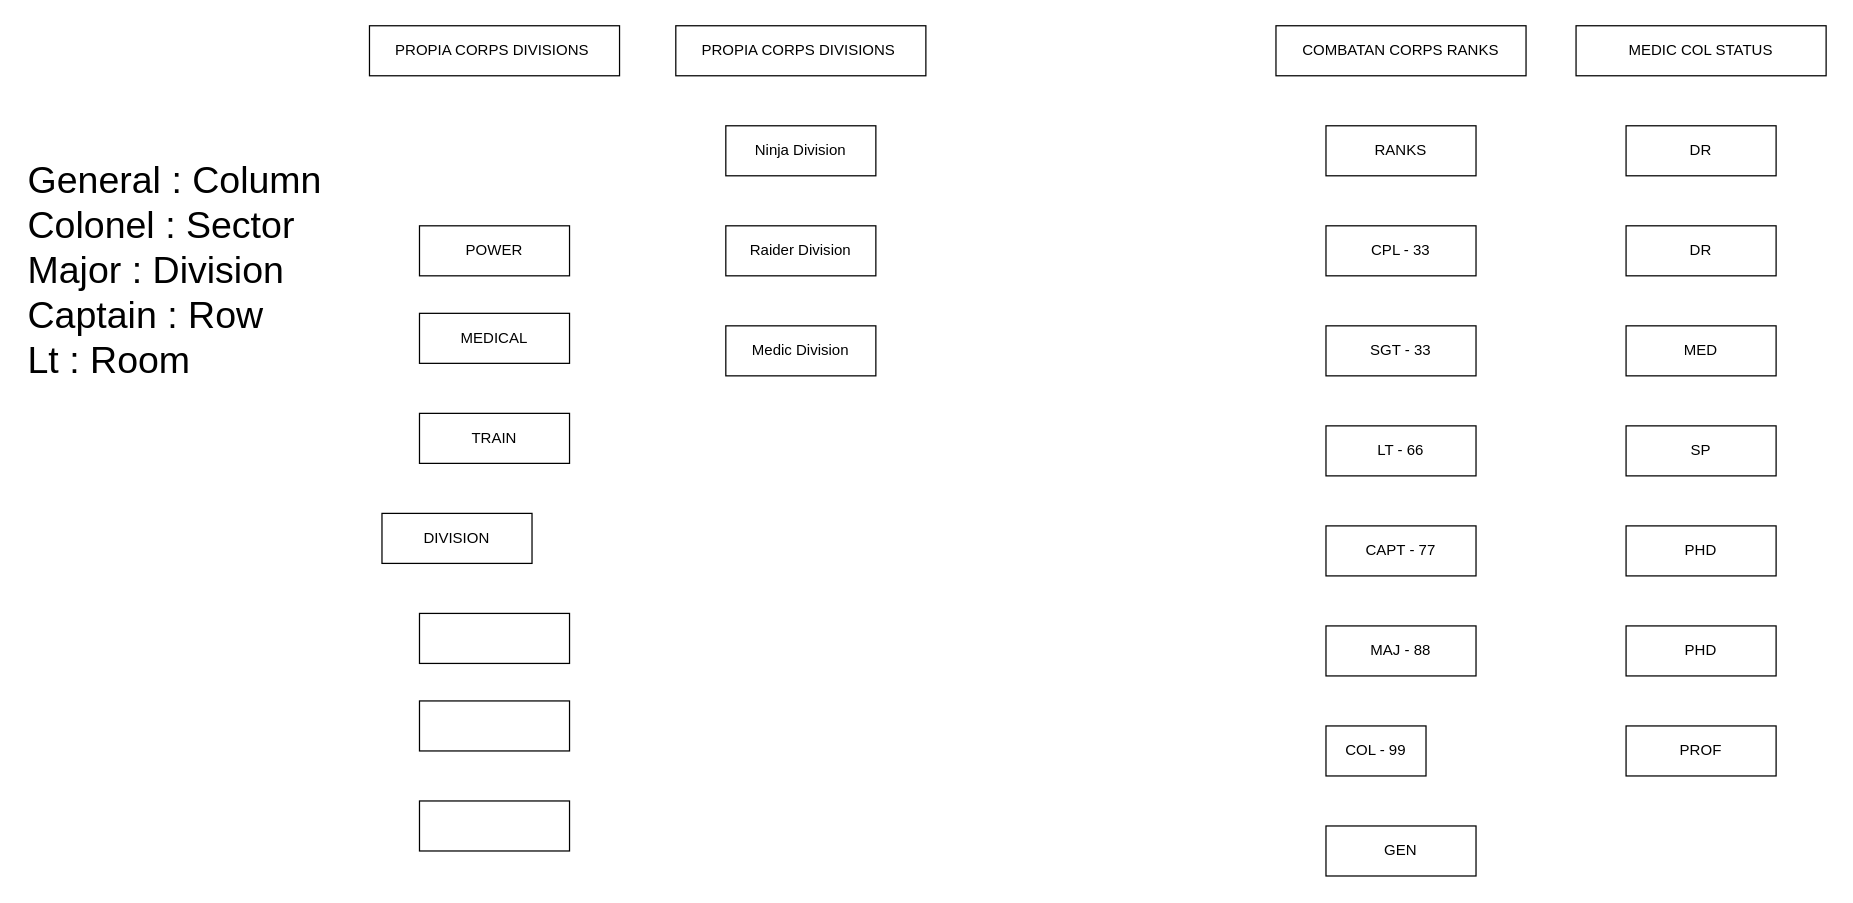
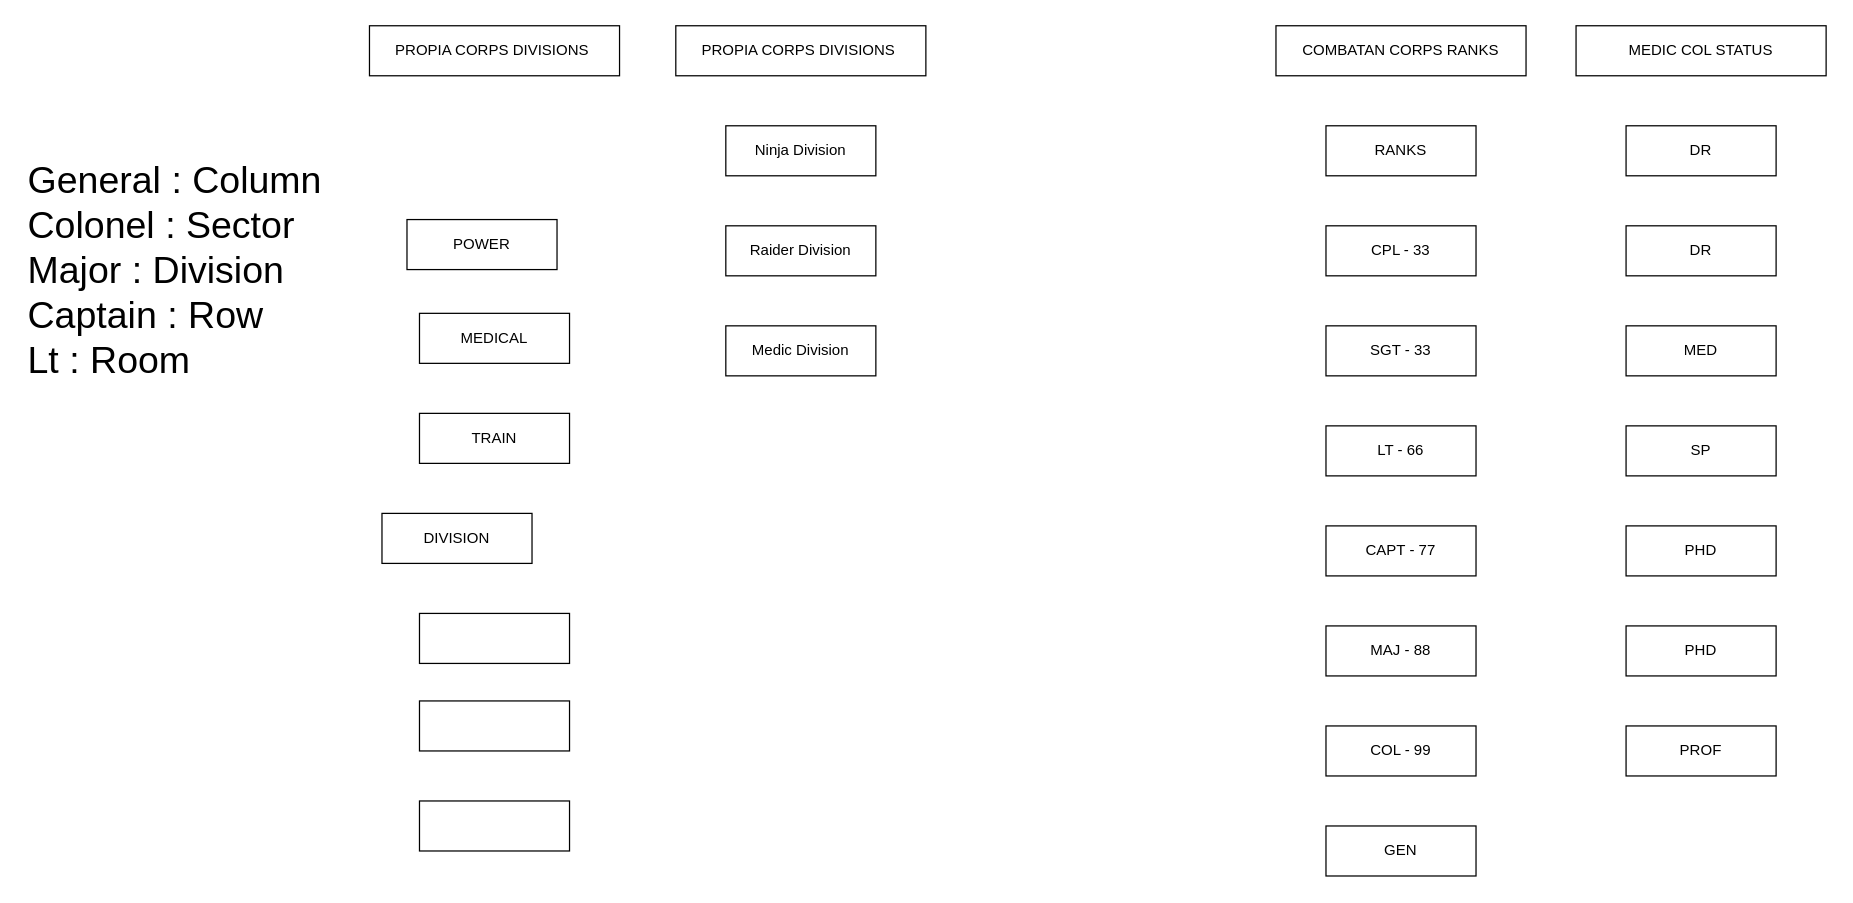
node "POWER": moved (494, 251) -> (482, 244)
node "COL - 99": size 100x50 -> 150x50
